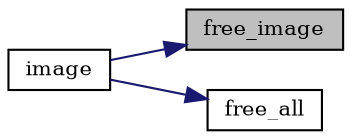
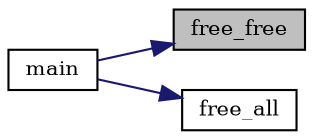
node "free_image": label "free_image" -> "free_free"
node "image": label "image" -> "main"
